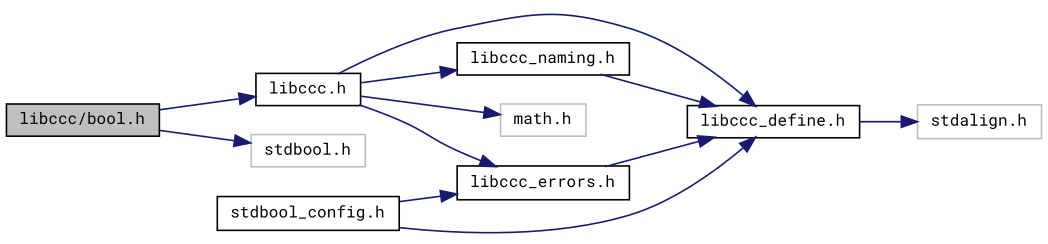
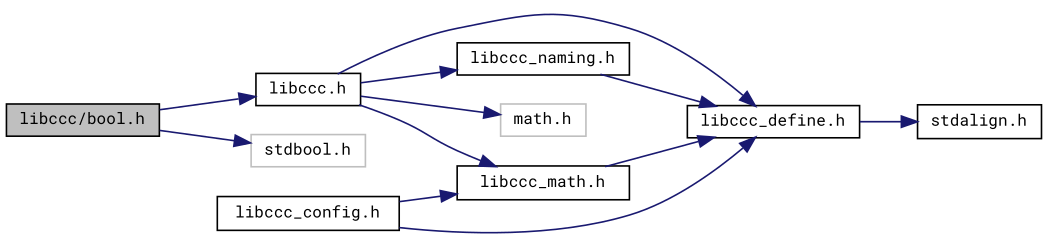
node "stdalign.h": color grey75 -> black
node "libccc_errors.h": label "libccc_errors.h" -> "libccc_math.h"
node "stdbool_config.h": label "stdbool_config.h" -> "libccc_config.h"
